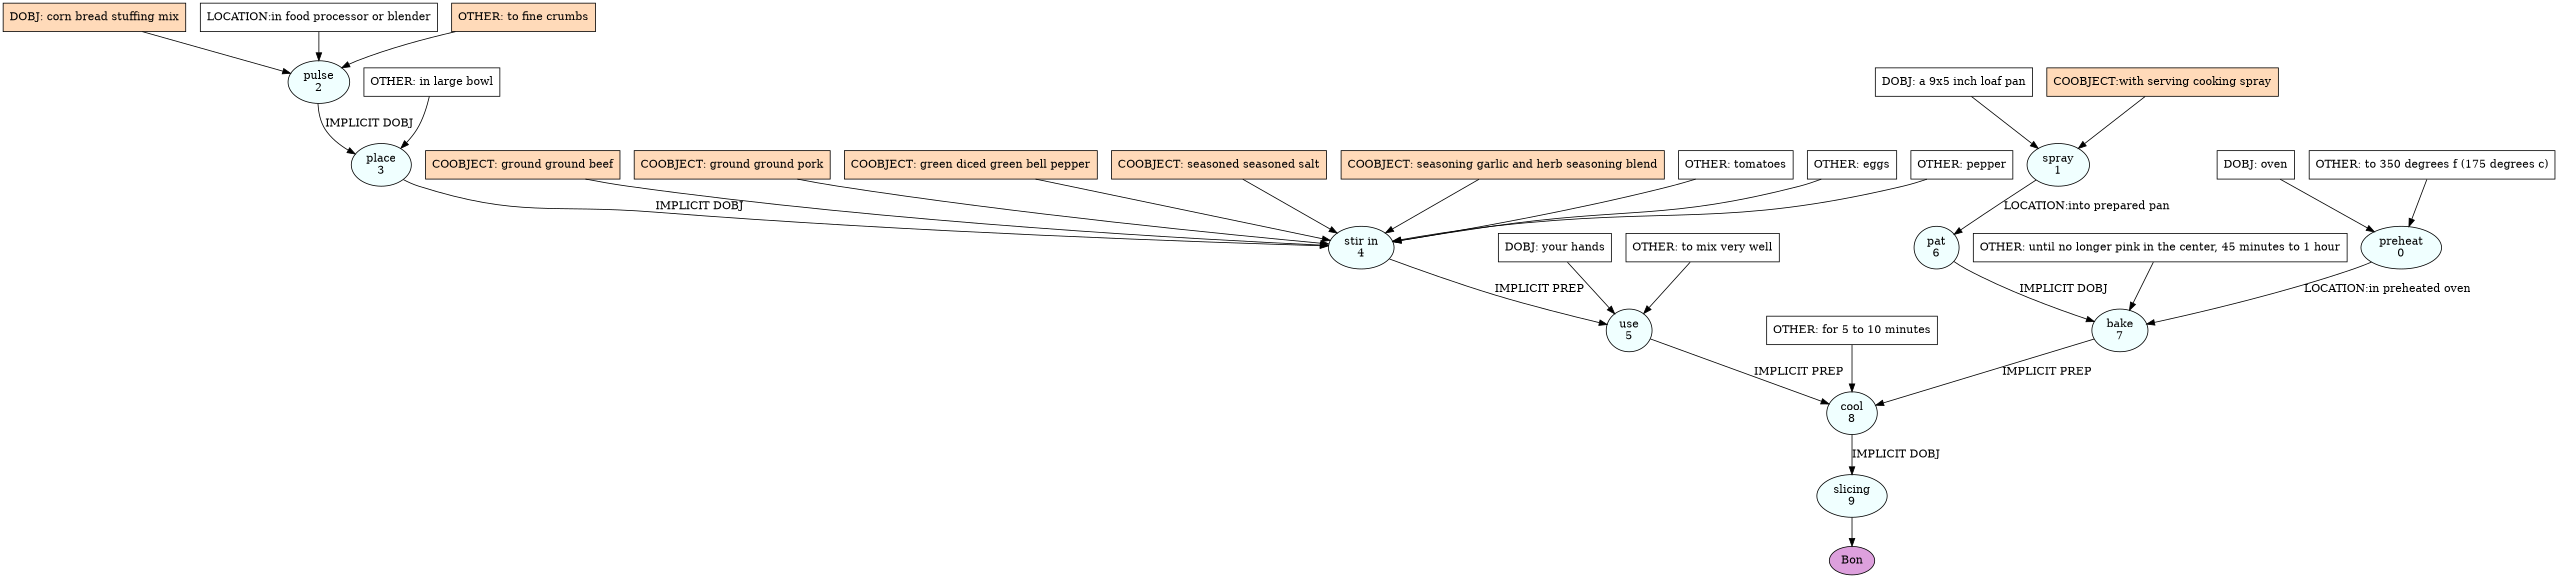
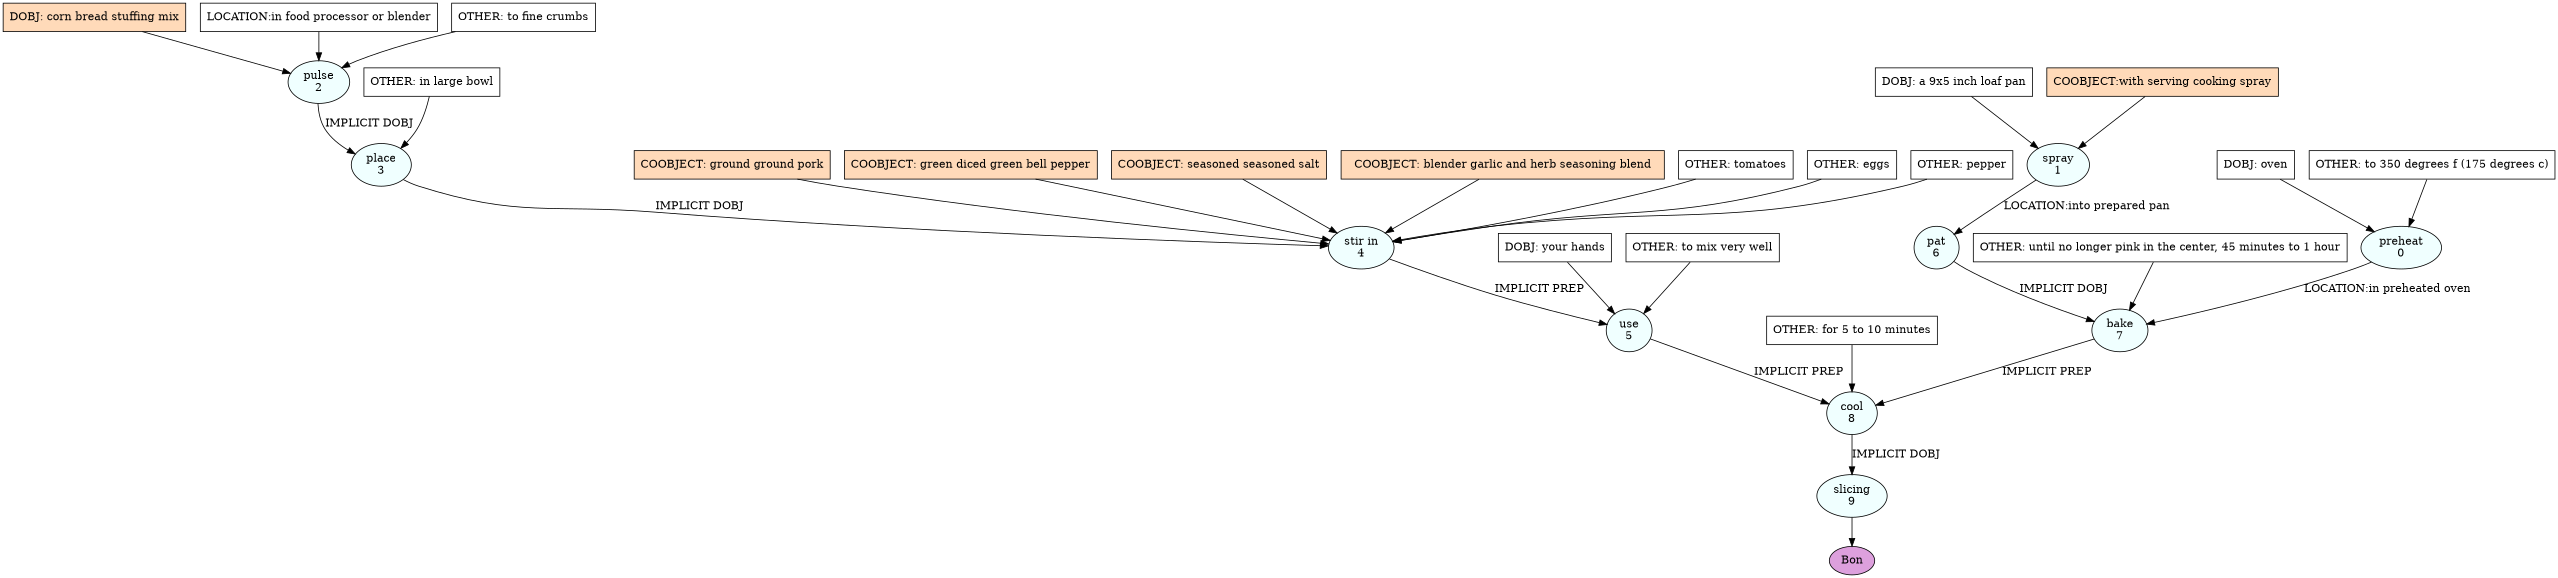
node "OTHER: to fine crumbs": fillcolor peachpuff -> white
node "COOBJECT: ground ground beef": removed
node "COOBJECT: seasoning garlic and herb seasoning blend": label "COOBJECT: seasoning garlic and herb seasoning blend" -> "COOBJECT: blender garlic and herb seasoning blend"
